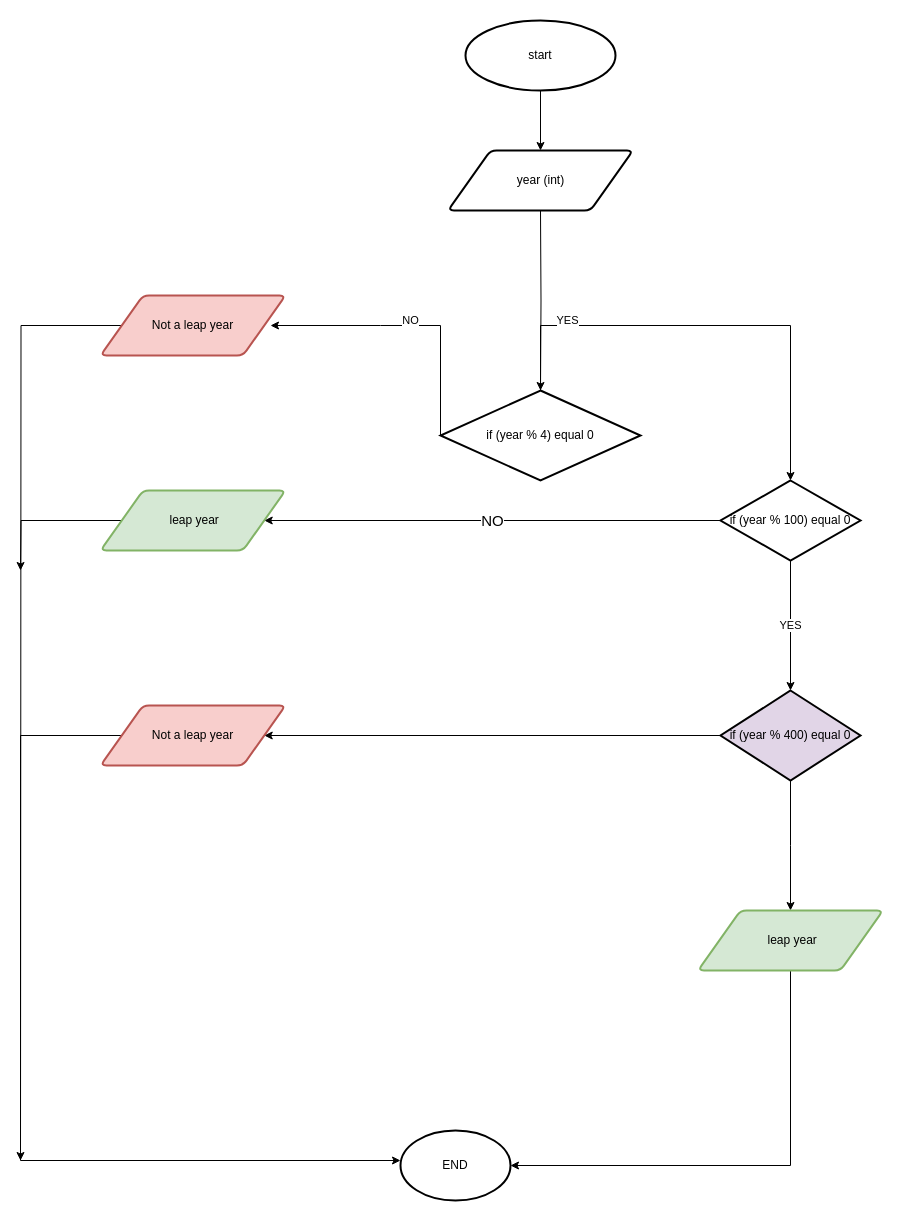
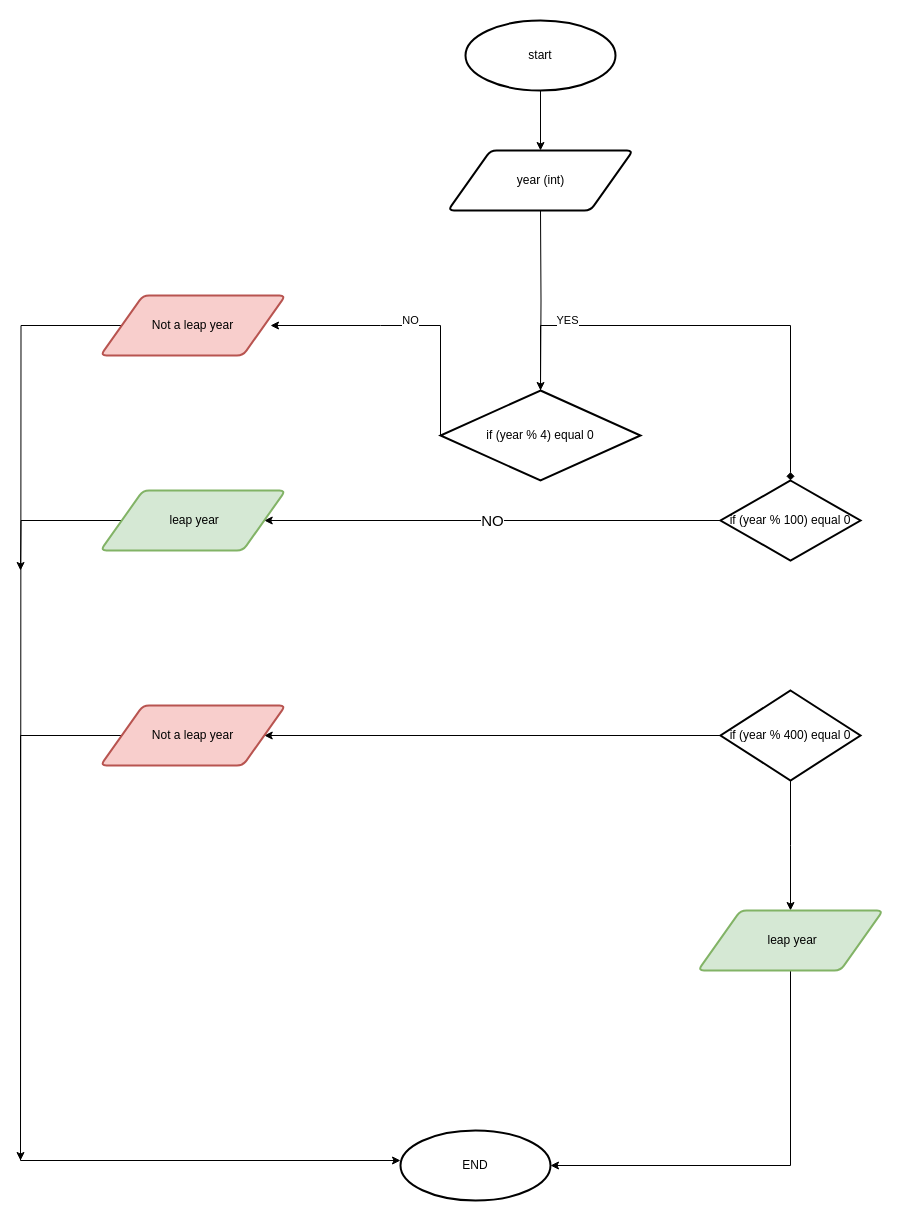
edge "if (year % 4) equal 0" -> "if (year % 100) equal 0": arrowhead classic -> diamond
edge "if (year % 100) equal 0" -> "if (year % 400) equal 0": removed, label "YES"
node "if (year % 400) equal 0": fillcolor #e1d5e7 -> #ffffff
node "END": size 110x70 -> 150x70
